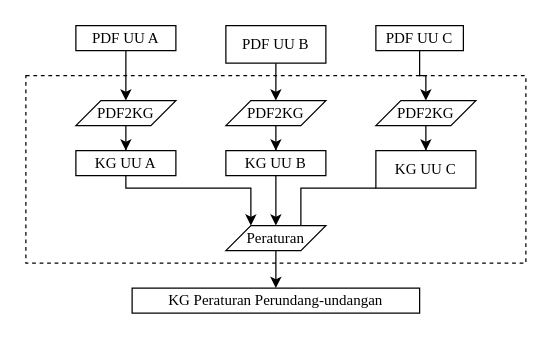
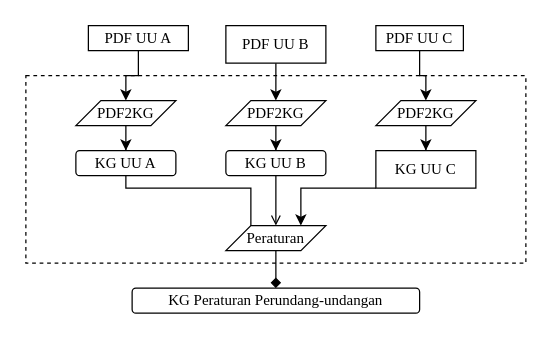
node "PDF UU A": moved (126, 38) -> (138, 38)
node "KG UU A": shape rectangle -> rounded rectangle
node "KG UU B": shape rectangle -> rounded rectangle
edge "KG UU A" -> "Peraturan": arrowhead classic -> none
edge "KG UU B" -> "Peraturan": arrowhead classic -> open
edge "KG UU C" -- "Peraturan": arrowhead none -> classic
edge "Peraturan" -> "KG Peraturan Perundang-undangan": arrowhead classic -> diamond
node "KG Peraturan Perundang-undangan": shape rectangle -> rounded rectangle
